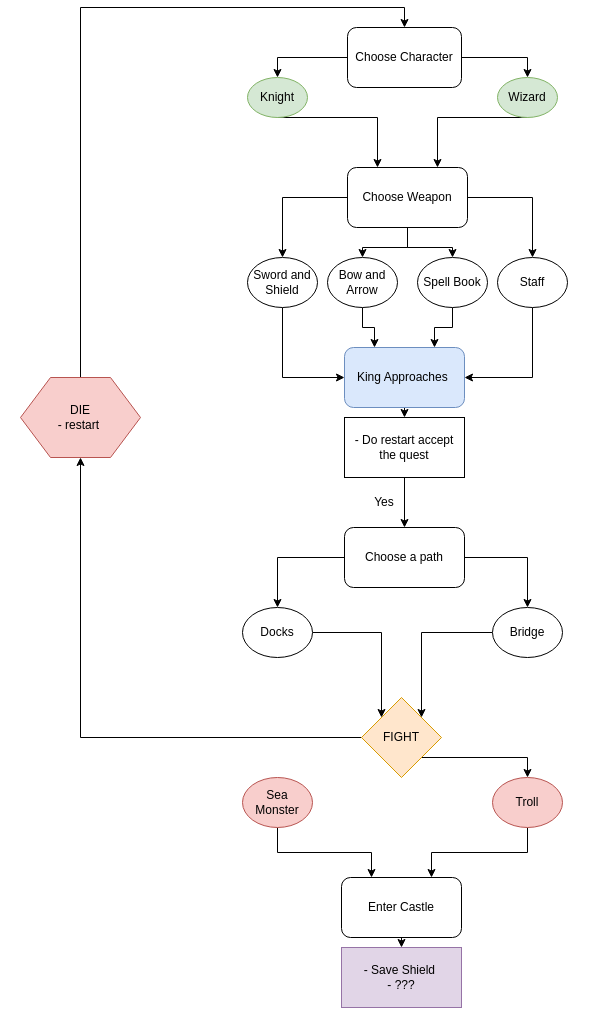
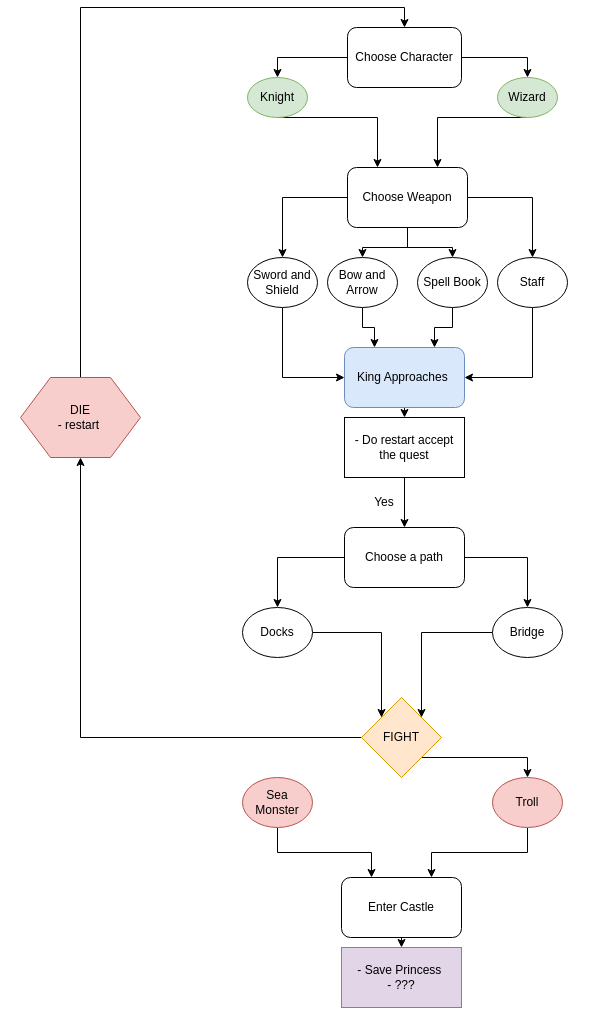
node "- Save Shield - ???": label "- Save Shield - ???" -> "- Save Princess - ???"
